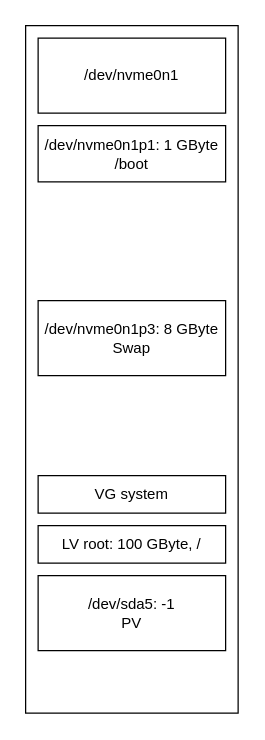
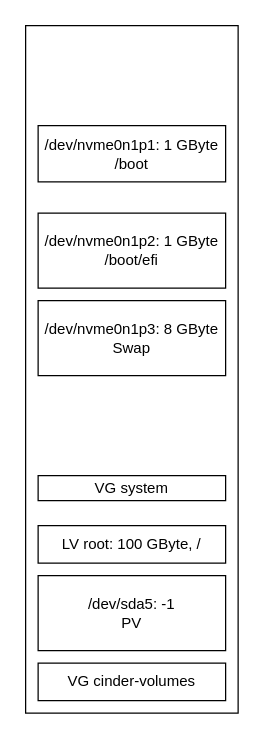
node "/dev/nvme0n1": removed
node "/dev/nvme0n1p2: 1 GByte /boot/efi": added
node "VG system": size 188x38 -> 188x25
node "VG cinder-volumes": added
